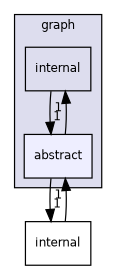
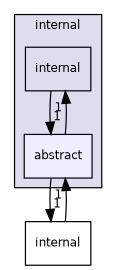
cluster "graph": label "graph" -> "internal"
